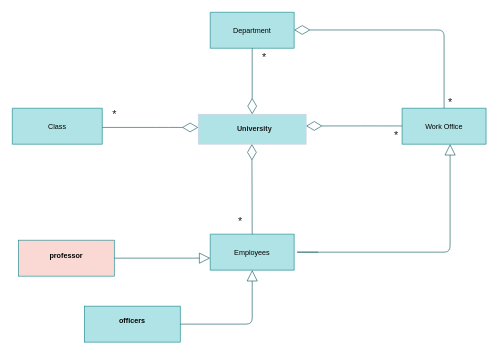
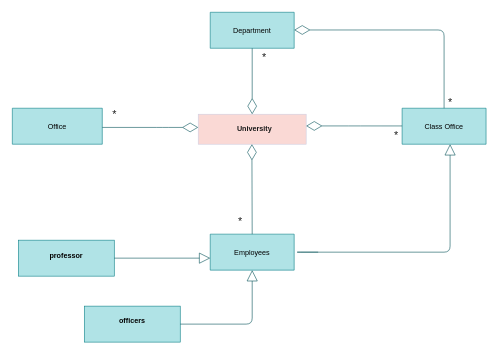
node "Class": label "Class" -> "Office"
node "Work Office": label "Work Office" -> "Class Office"
node "University": fillcolor #b0e3e6 -> #fad9d5
node "professor": fillcolor #fad9d5 -> #b0e3e6
